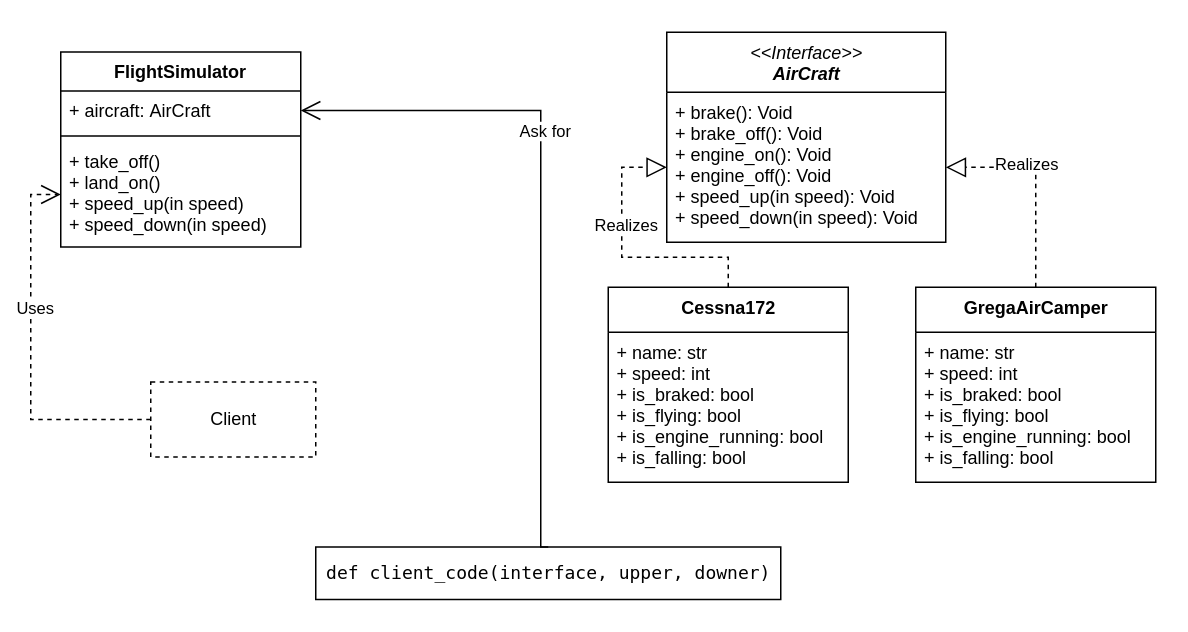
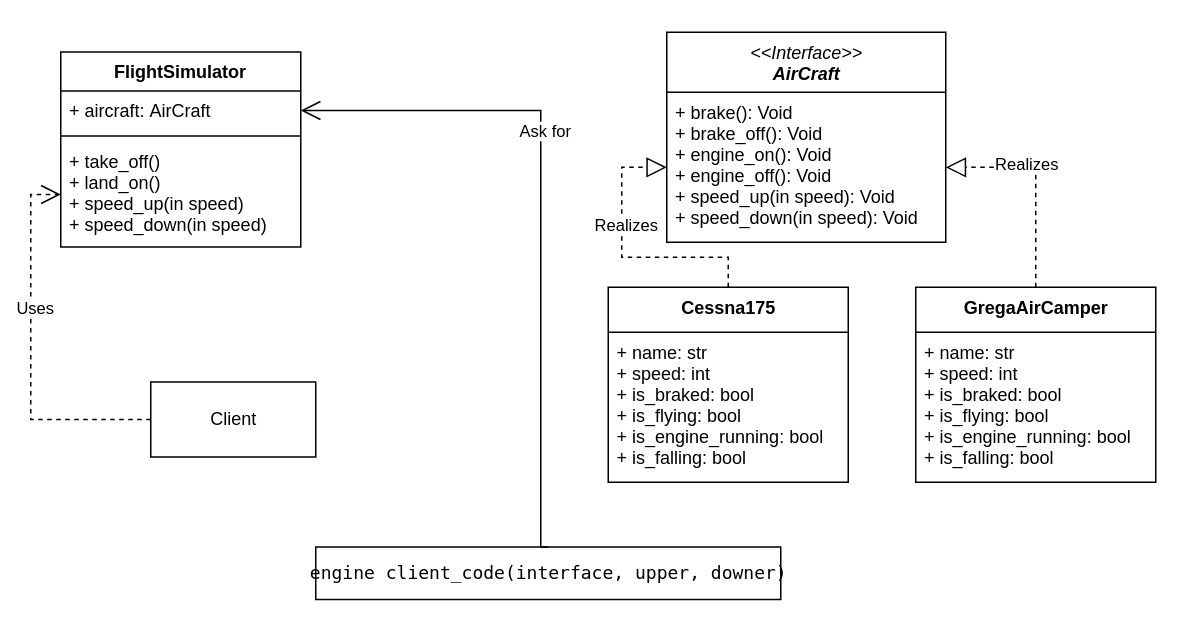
node "Cessna172": label "Cessna172" -> "Cessna175"
node "Client": style dashed -> solid
node "def client_code(interface, upper, downer)": label "def client_code(interface, upper, downer)" -> "engine client_code(interface, upper, downer)"
